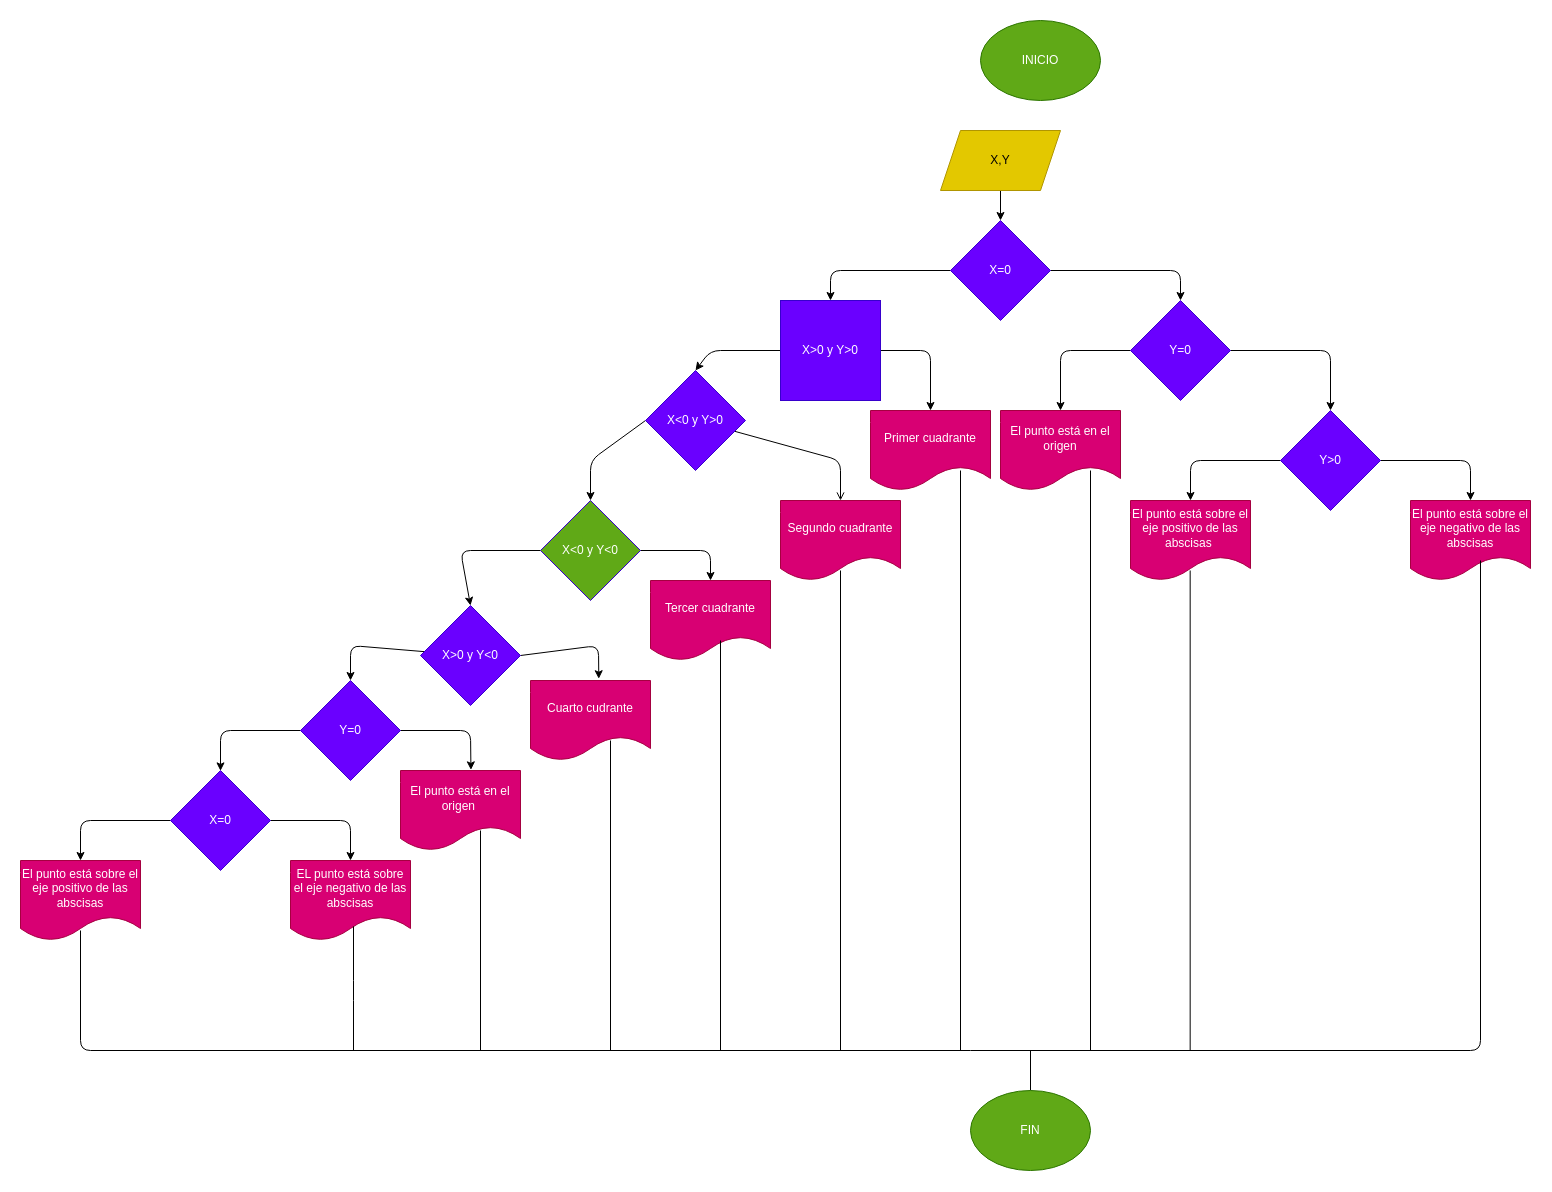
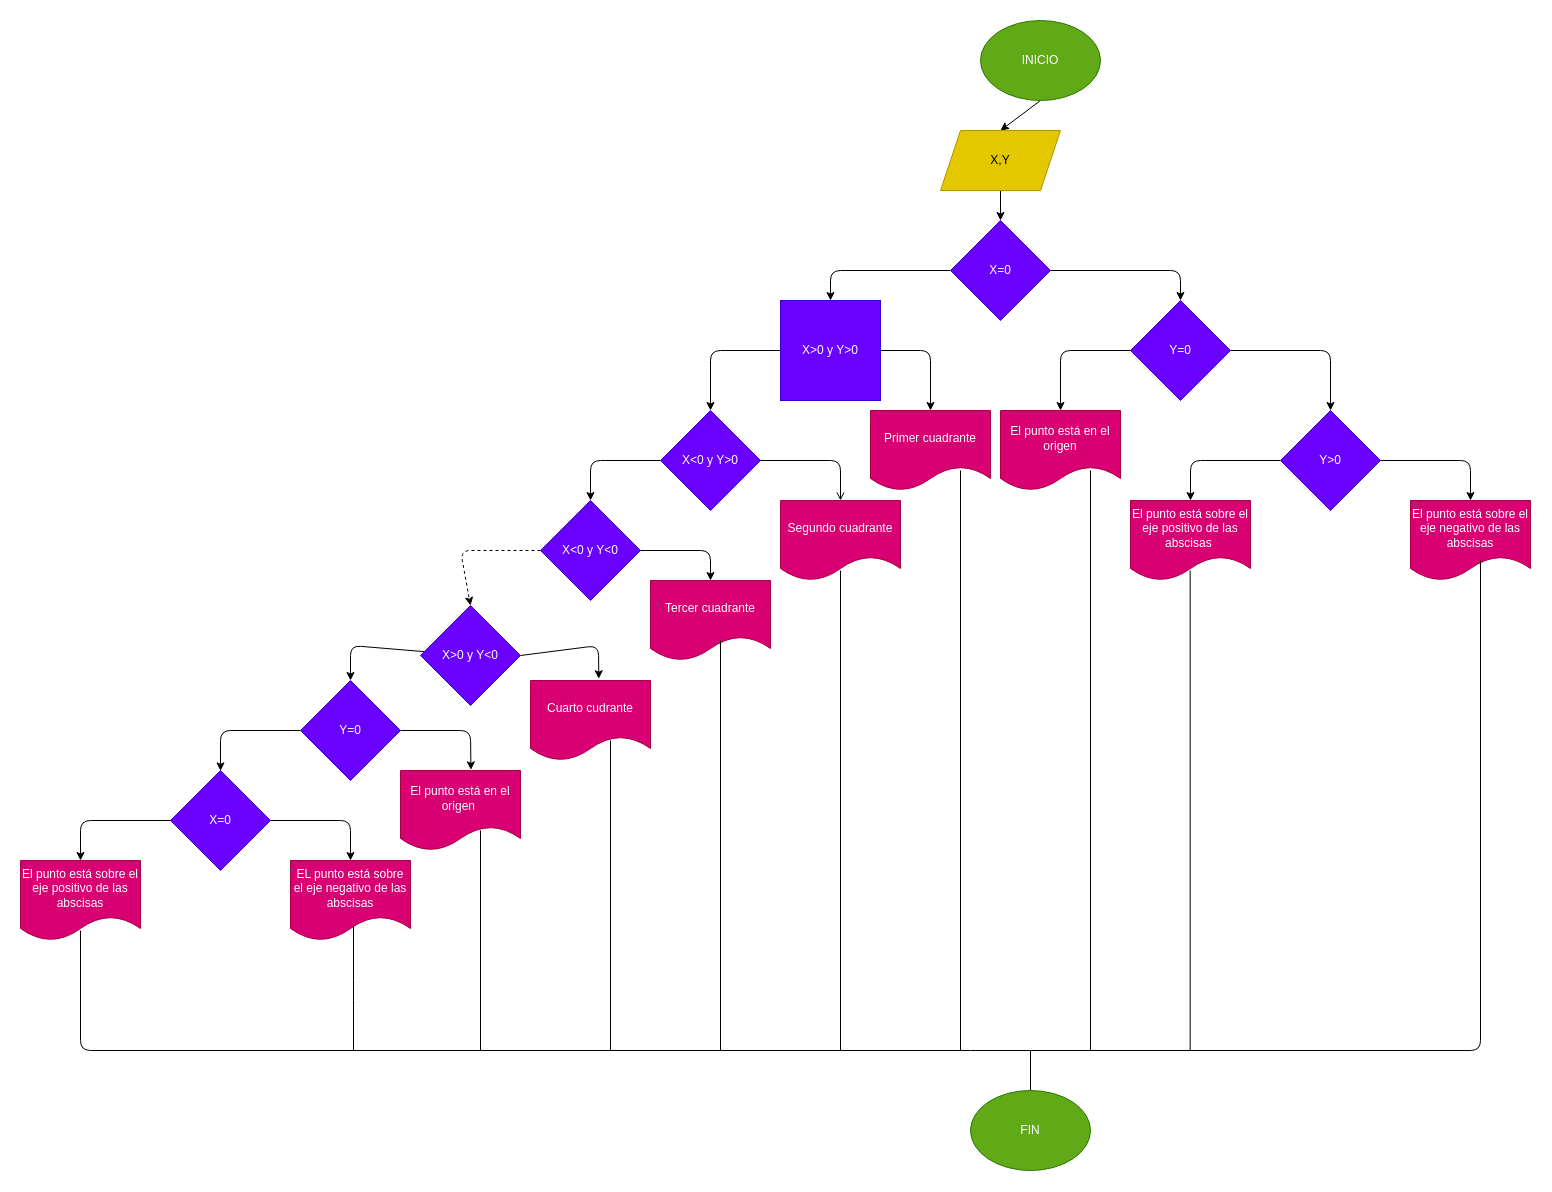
edge "INICIO" -> "X,Y": added
node "X<0 y Y>0": moved (696, 421) -> (711, 461)
edge "X<0 y Y<0" -> "X>0 y Y<0": style solid -> dashed
node "X<0 y Y<0": fillcolor #60a917 -> #6a00ff
